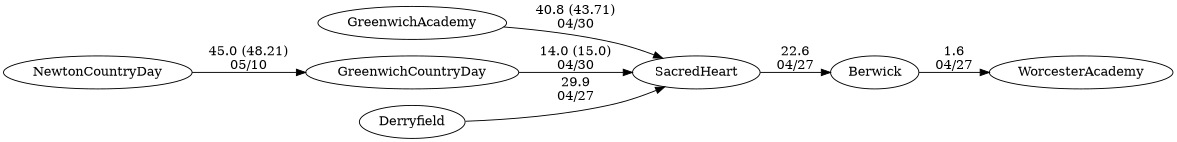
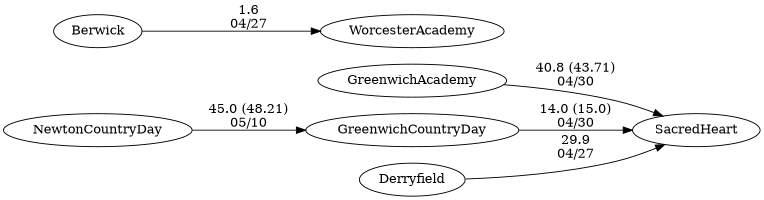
edge "SacredHeart" -> "Berwick": removed, label "22.6 04/27"
